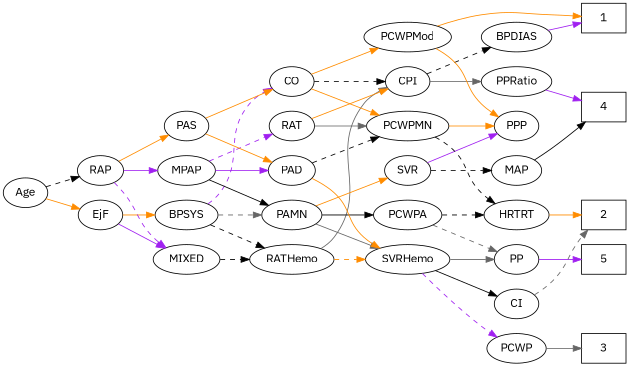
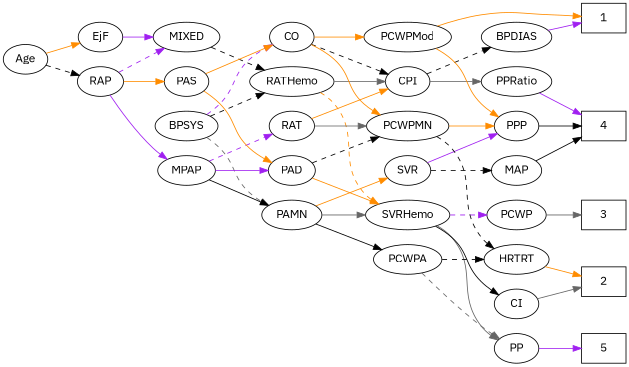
edge "PPP" -> "4": added
edge "EjF" -> "BPSYS": removed
edge "CI" -> "2": style dashed -> solid
